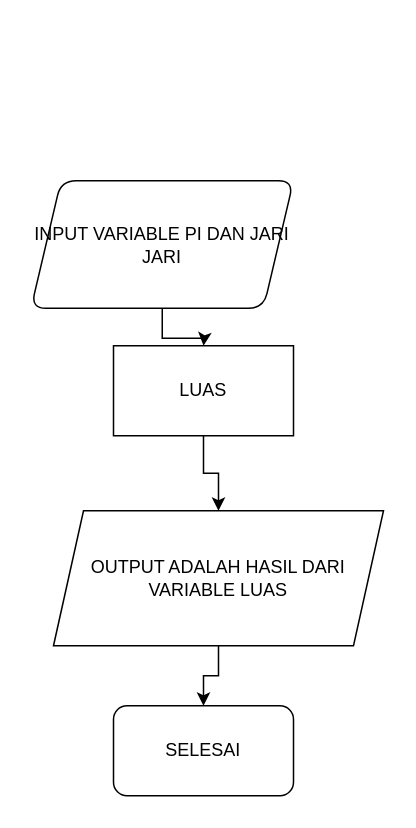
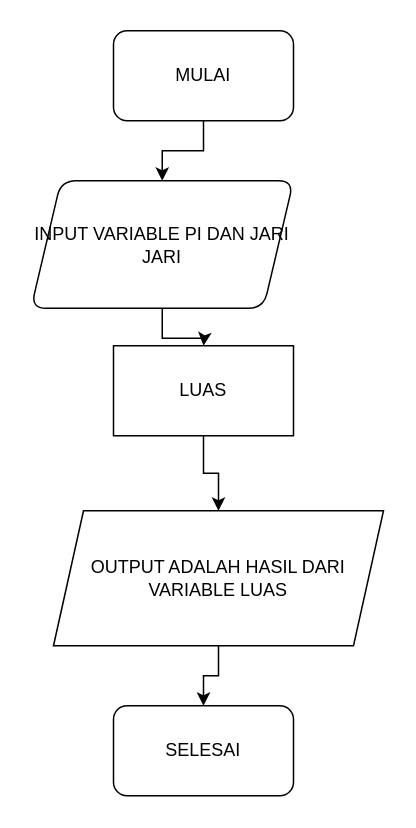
node "MULAI": added
edge "MULAI" -> "INPUT VARIABLE PI DAN JARI JARI": added
